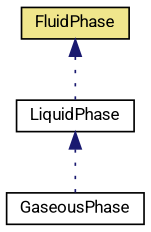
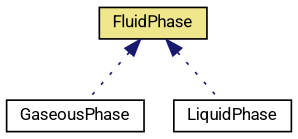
edge "GaseousPhase" -> "LiquidPhase": now "GaseousPhase" -> "FluidPhase"
